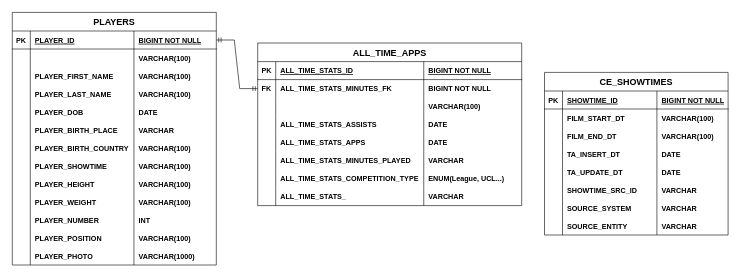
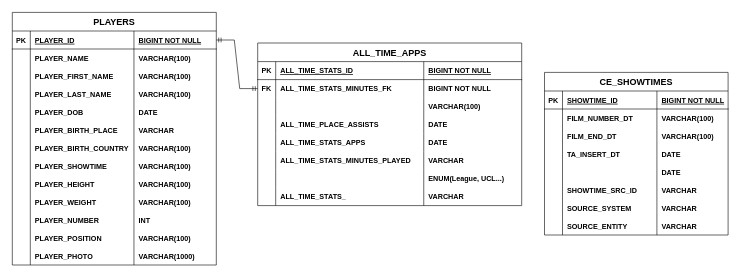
node "PLAYER_NAME": added
node "FILM_START_DT": label "FILM_START_DT" -> "FILM_NUMBER_DT"
node "ALL_TIME_STATS_ASSISTS": label "ALL_TIME_STATS_ASSISTS" -> "ALL_TIME_PLACE_ASSISTS"
node "TA_UPDATE_DT": removed
node "ALL_TIME_STATS_COMPETITION_TYPE": removed
